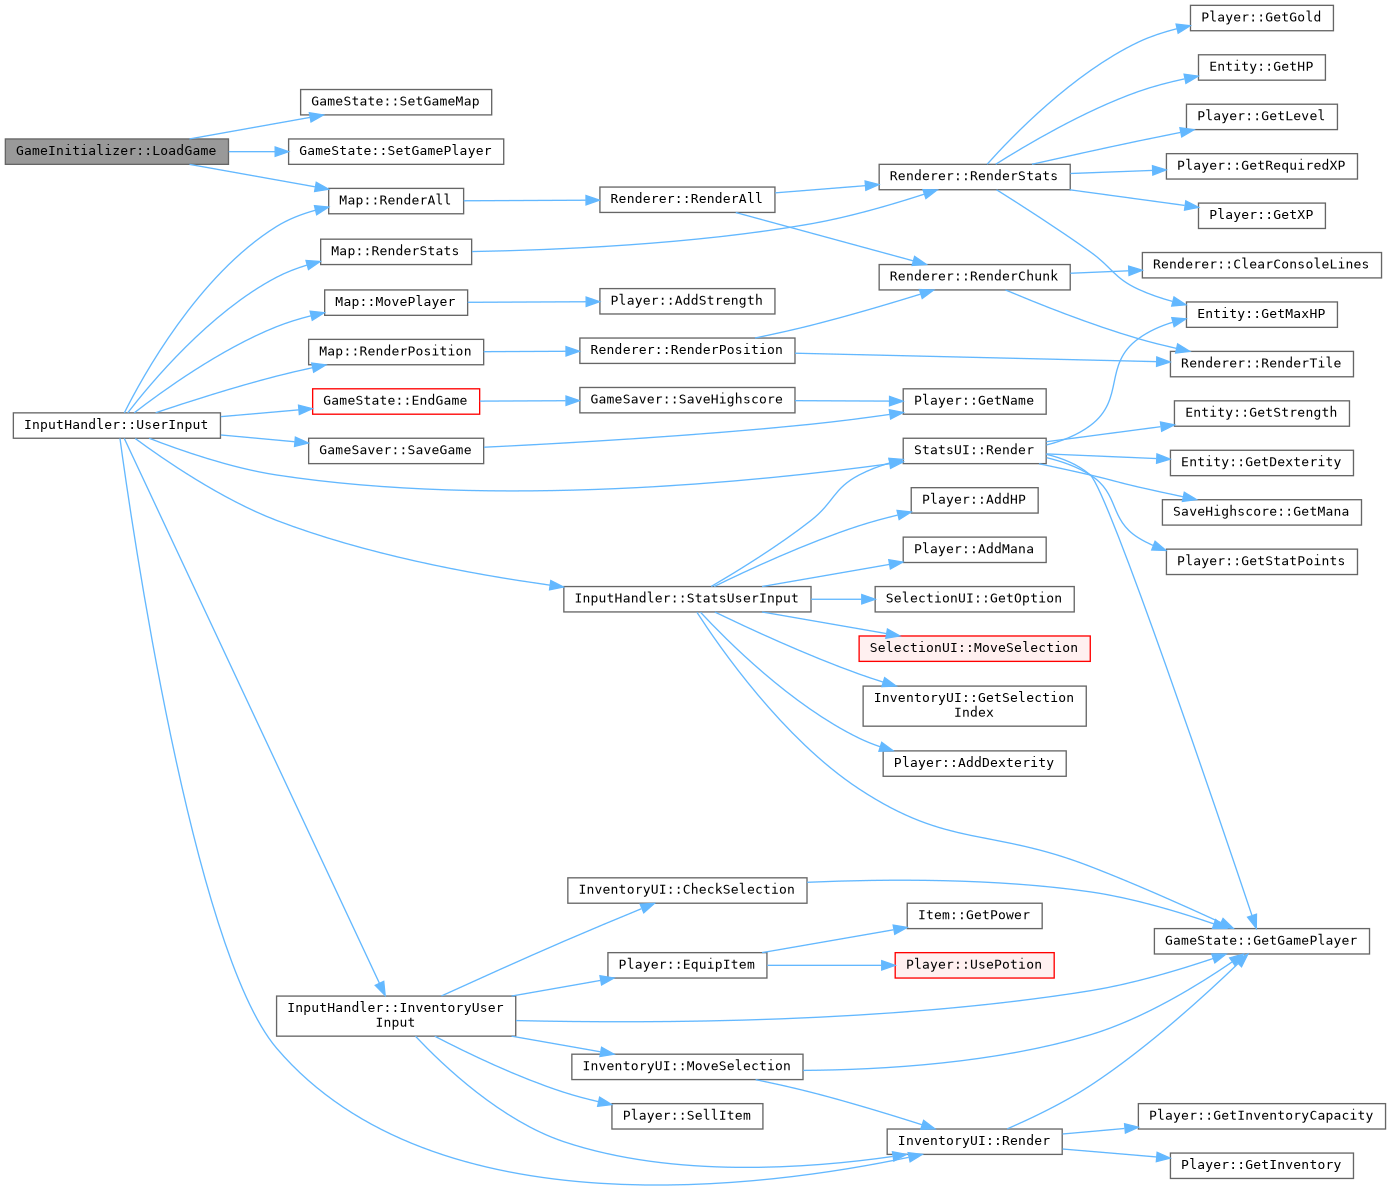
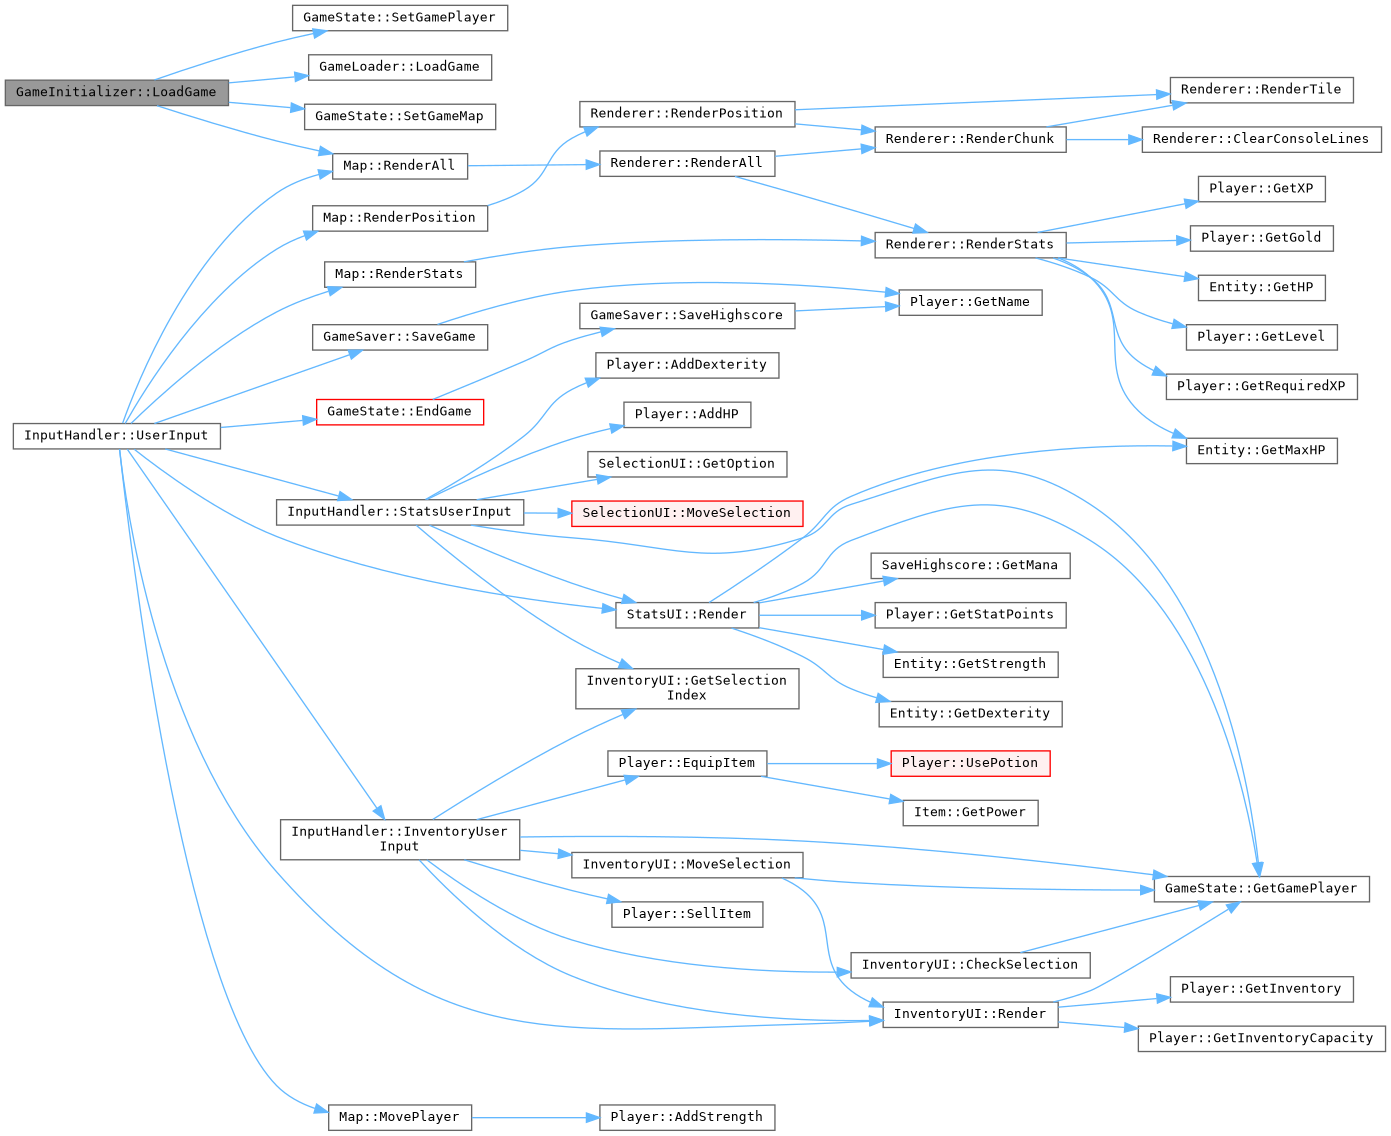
node "GameLoader::LoadGame": added
node "Player::AddMana": removed
edge "InputHandler::InventoryUser Input" -> "InventoryUI::GetSelection Index": added
